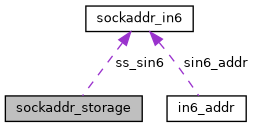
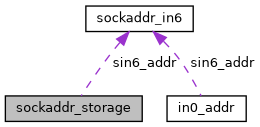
edge "sockaddr_storage" -> "sockaddr_in6": label " ss_sin6" -> " sin6_addr"
node "in6_addr": label "in6_addr" -> "in0_addr"
